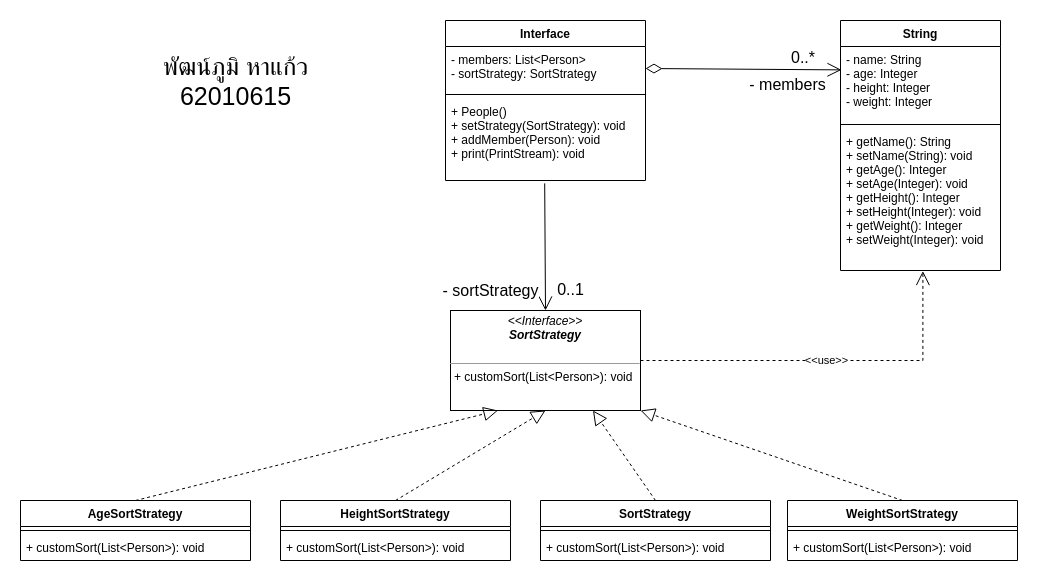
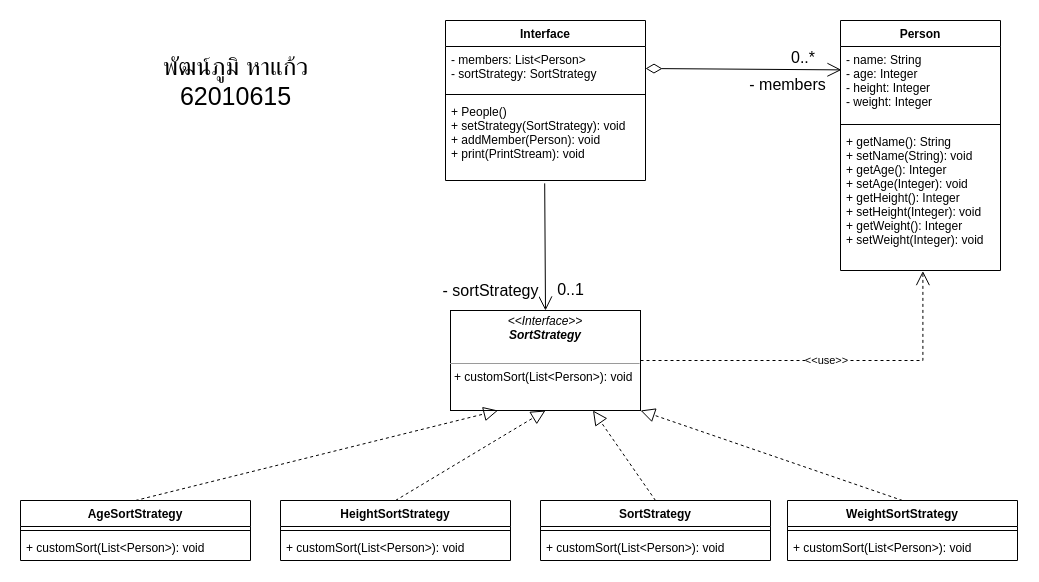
node "String": label "String" -> "Person"
